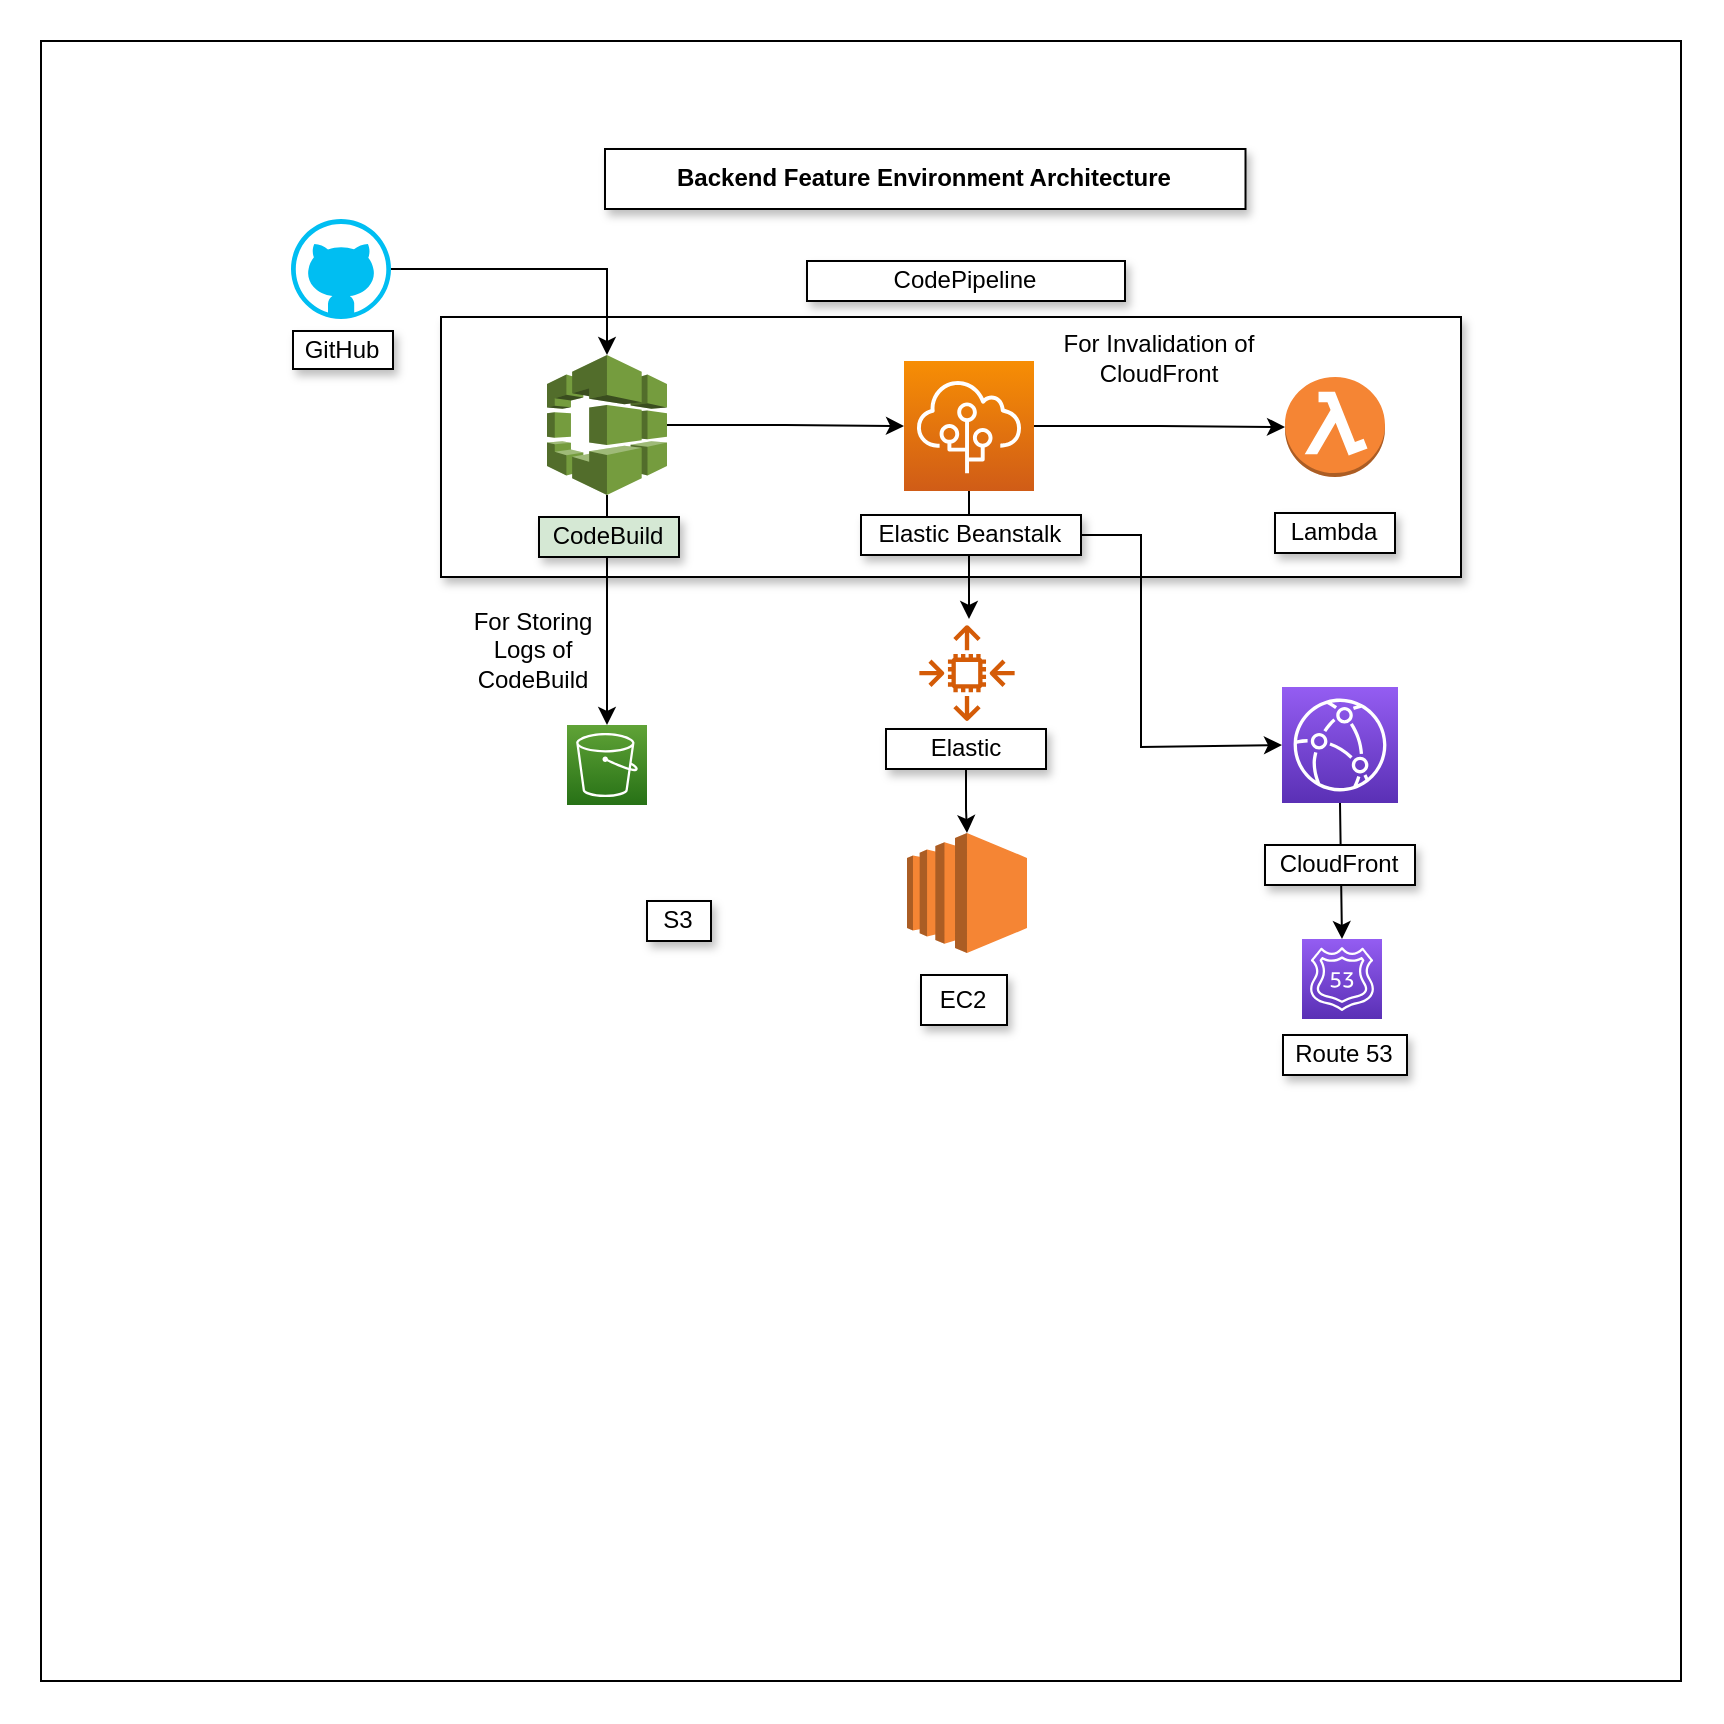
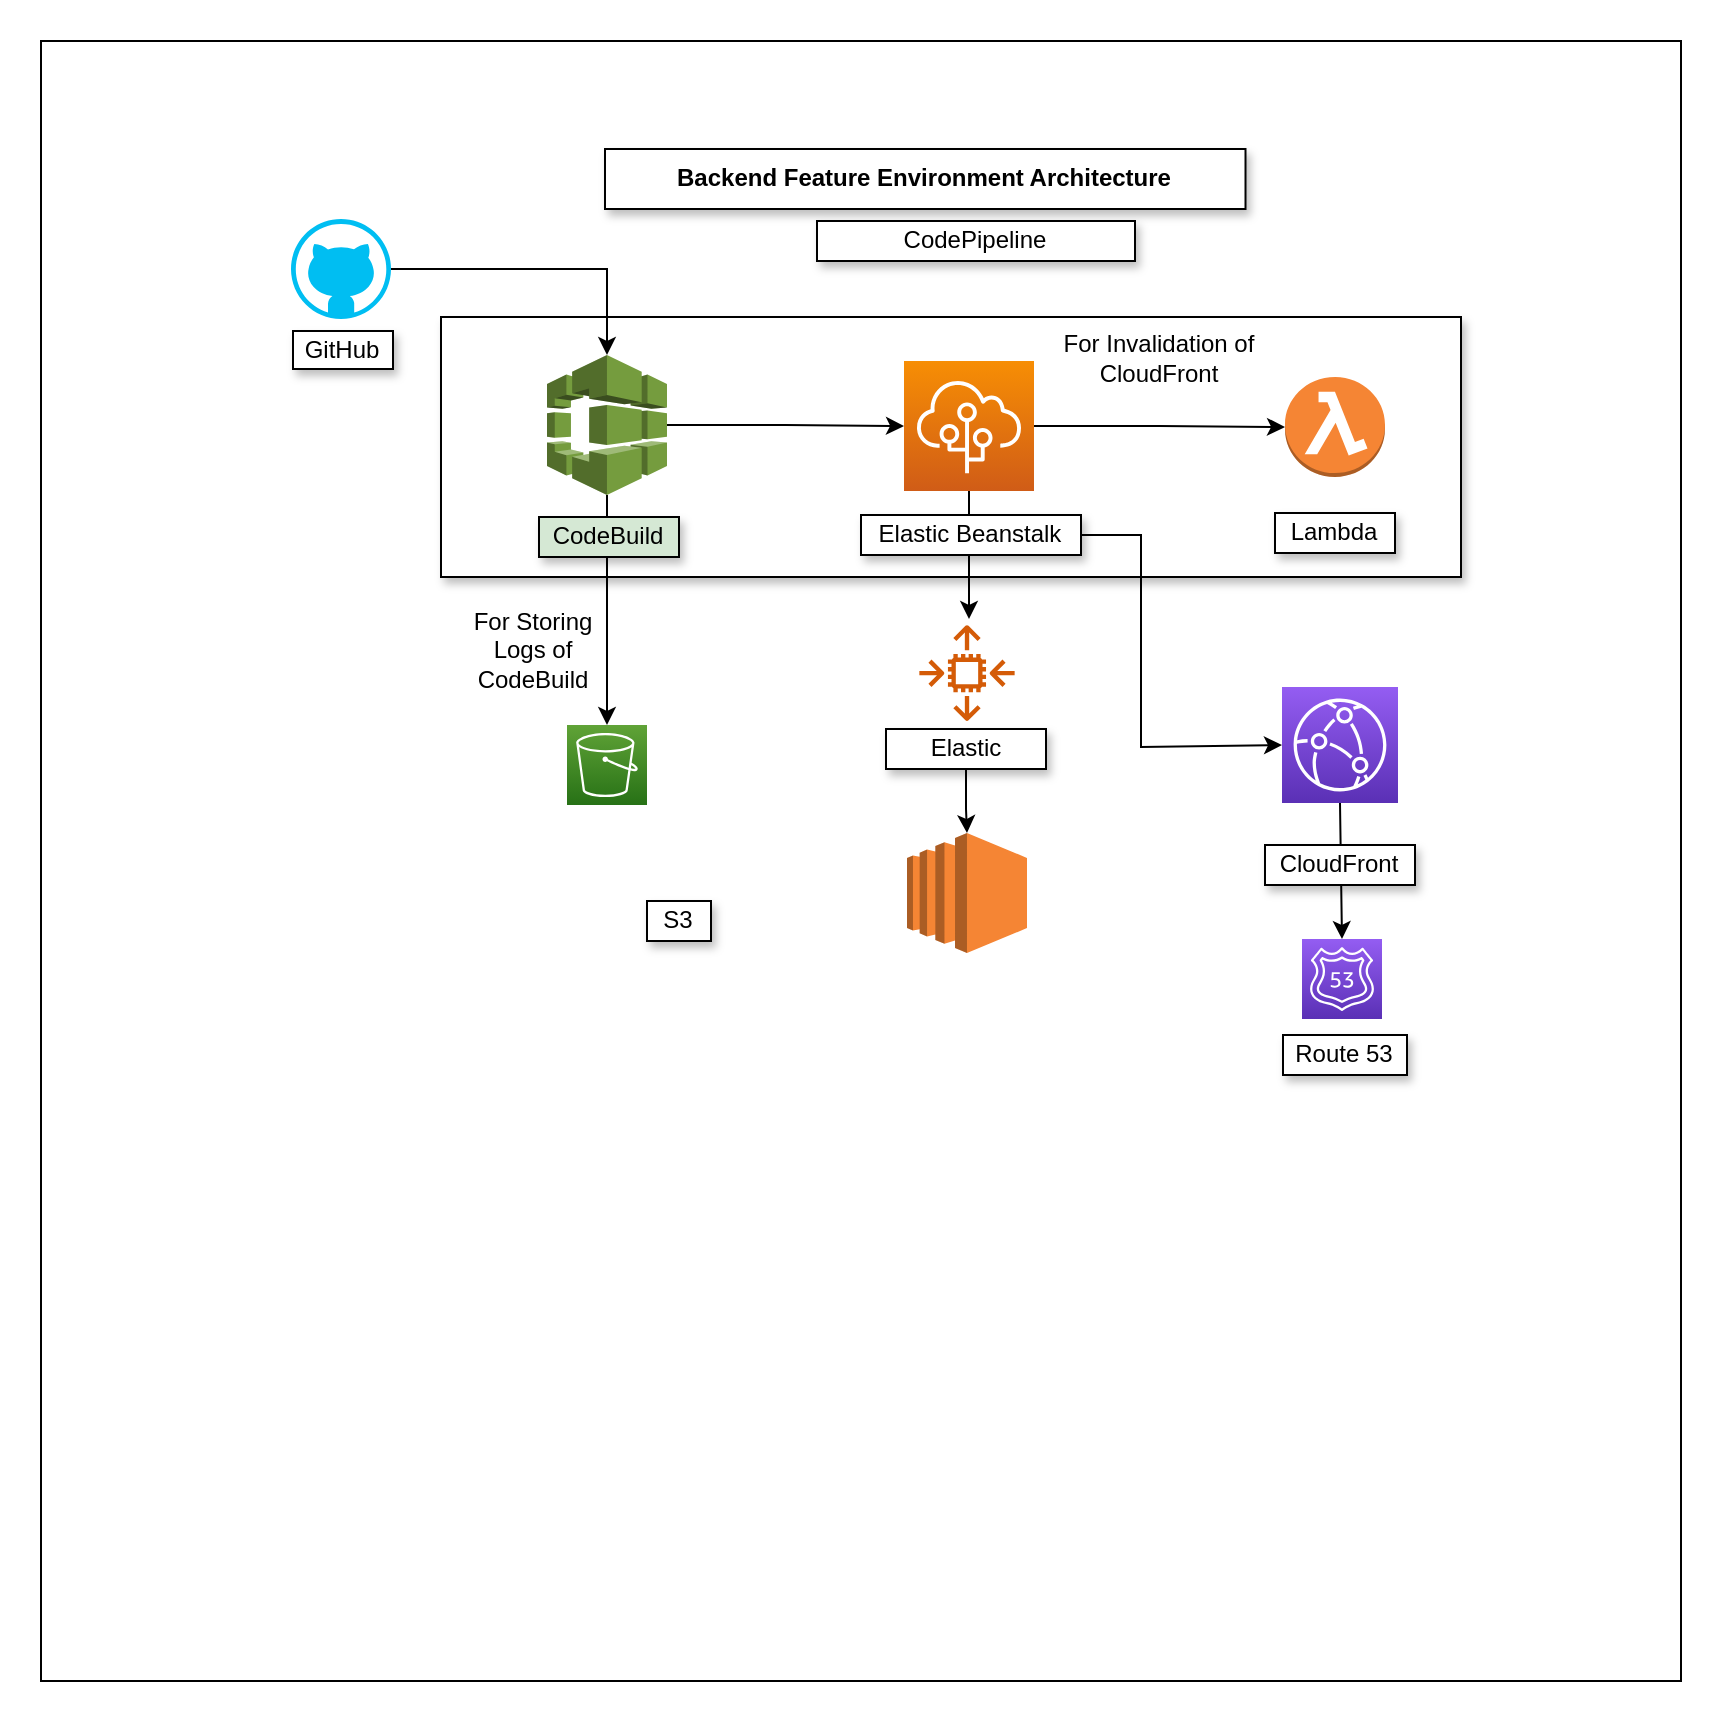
node "CodePipeline": moved (966, 281) -> (976, 241)
node "EC2": removed
